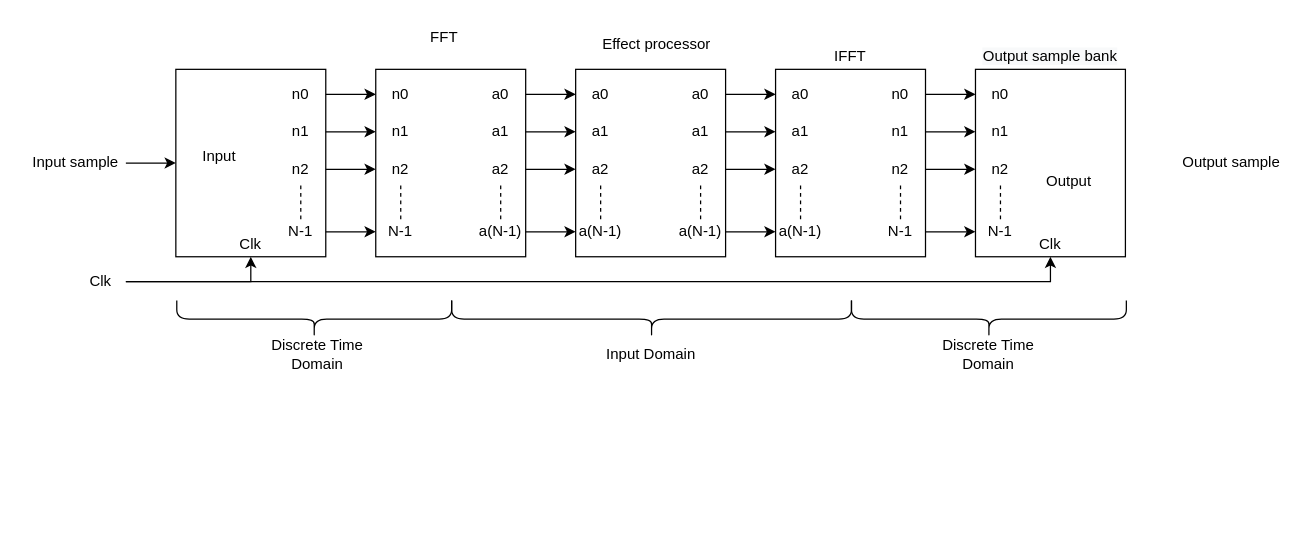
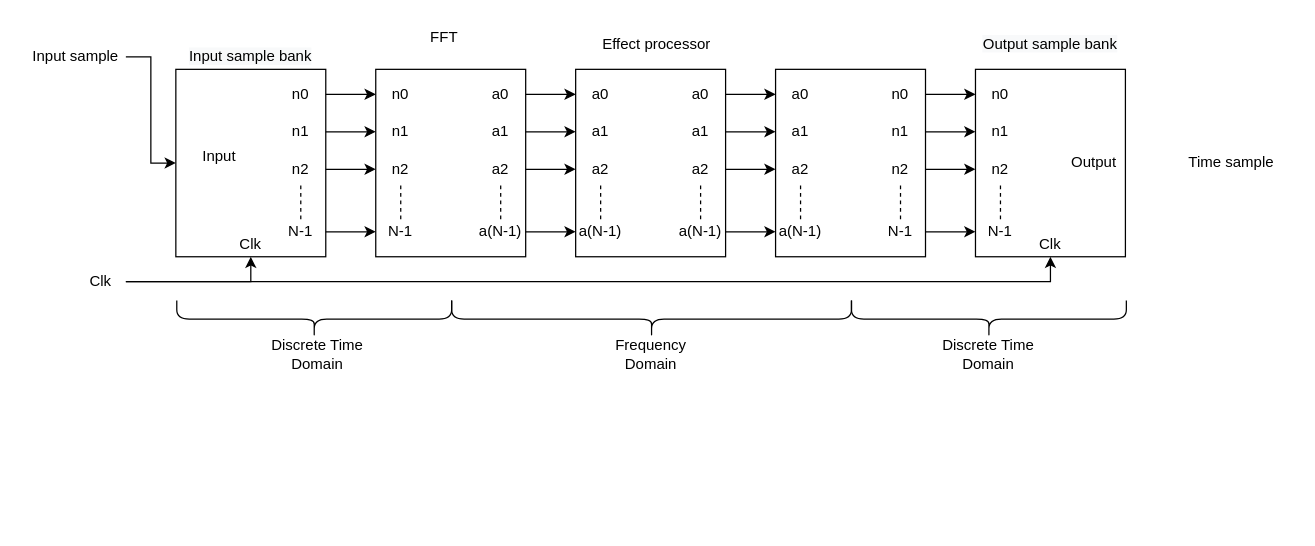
node "Input sample bank": added
node "IFFT": removed
node "Output sample bank": moved (1051, 57) -> (1051, 44)
node "Input sample": moved (76, 163) -> (76, 57)
node "Output sample": label "Output sample" -> "Time sample"
node "Output": moved (1069, 182) -> (1094, 163)
node "Input Domain": label "Input Domain" -> "Frequency Domain"
